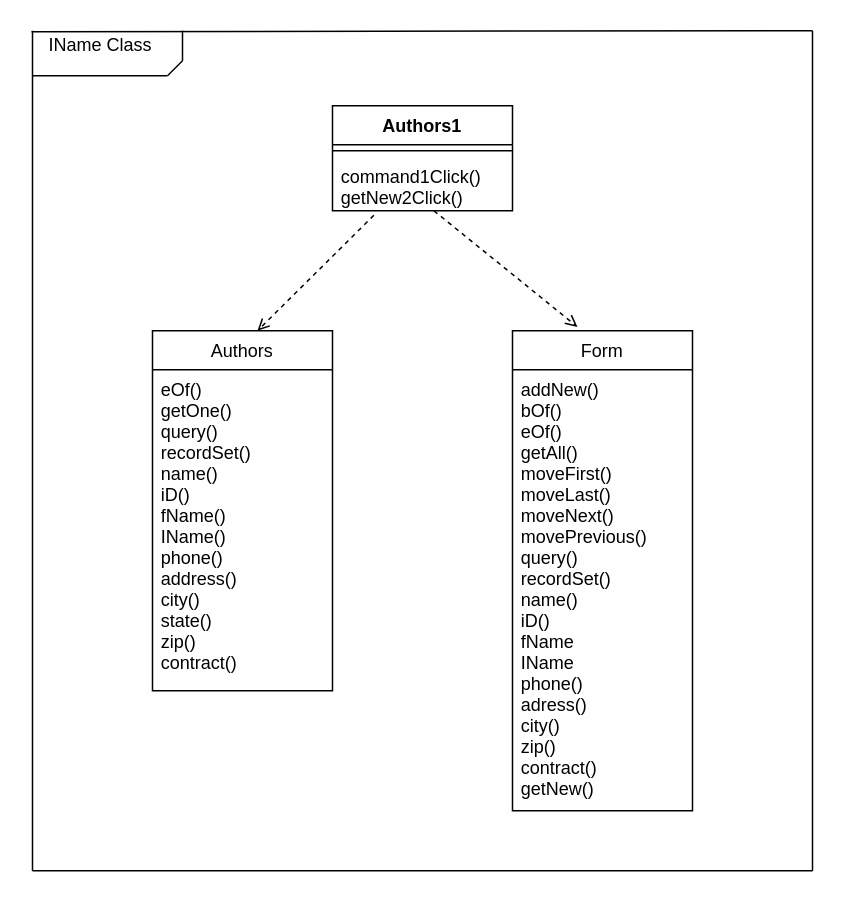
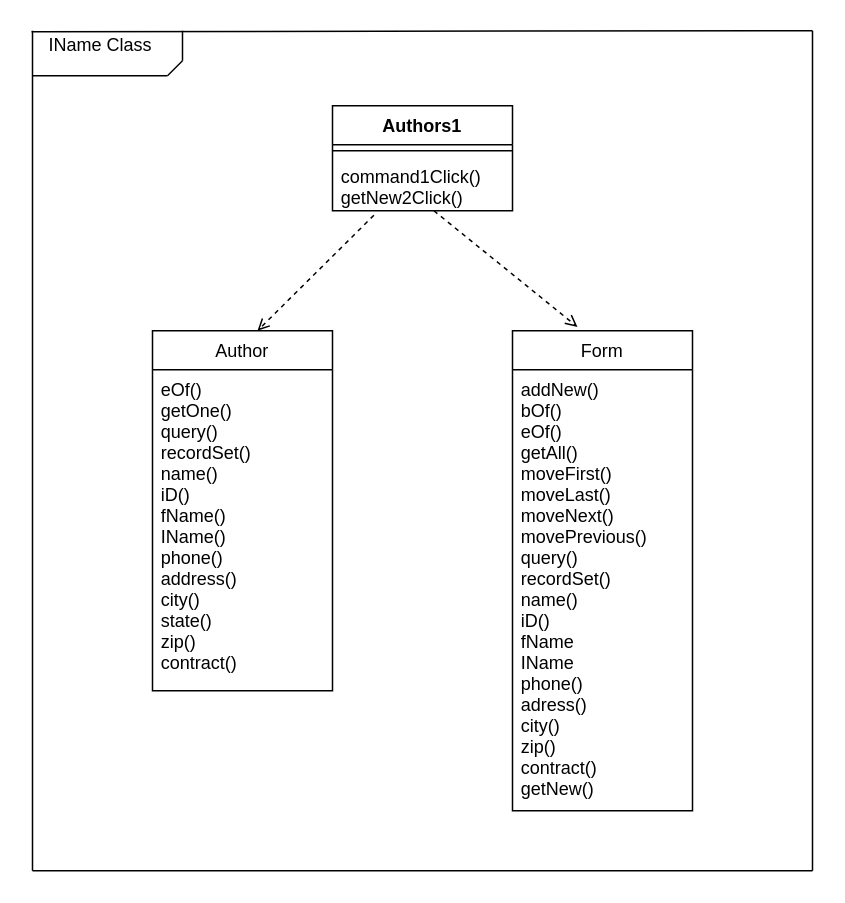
node "Authors": label "Authors" -> "Author"
